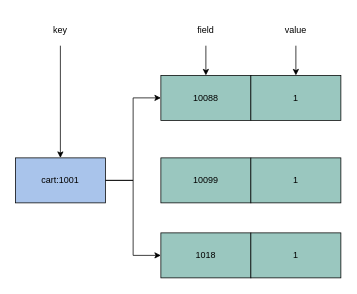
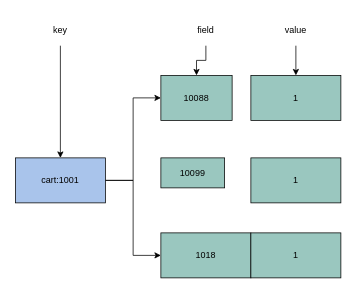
node "10088": size 90x45 -> 71x45
node "10099": size 90x45 -> 64x30
